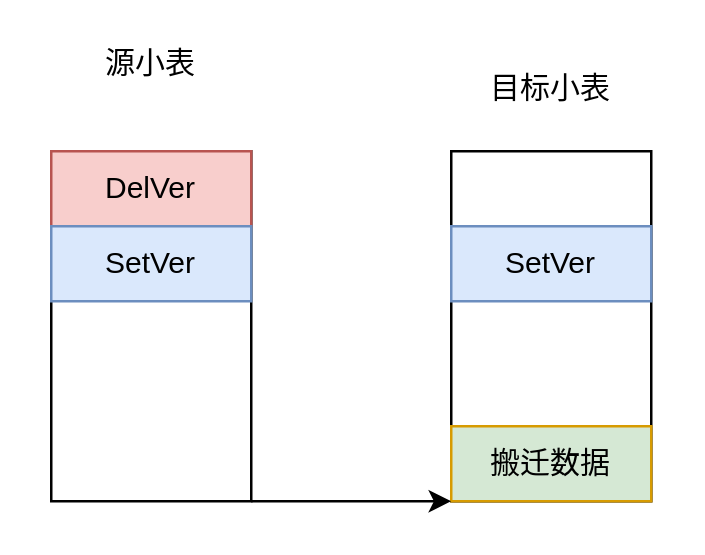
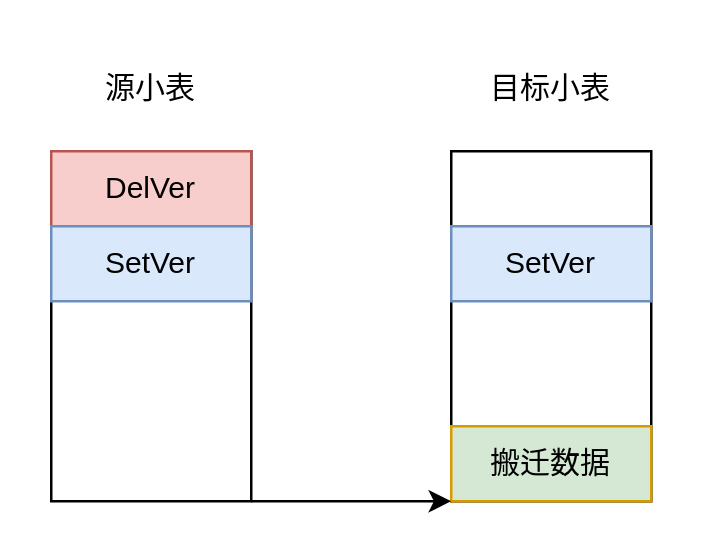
node "源小表": moved (151, 64) -> (151, 89)
